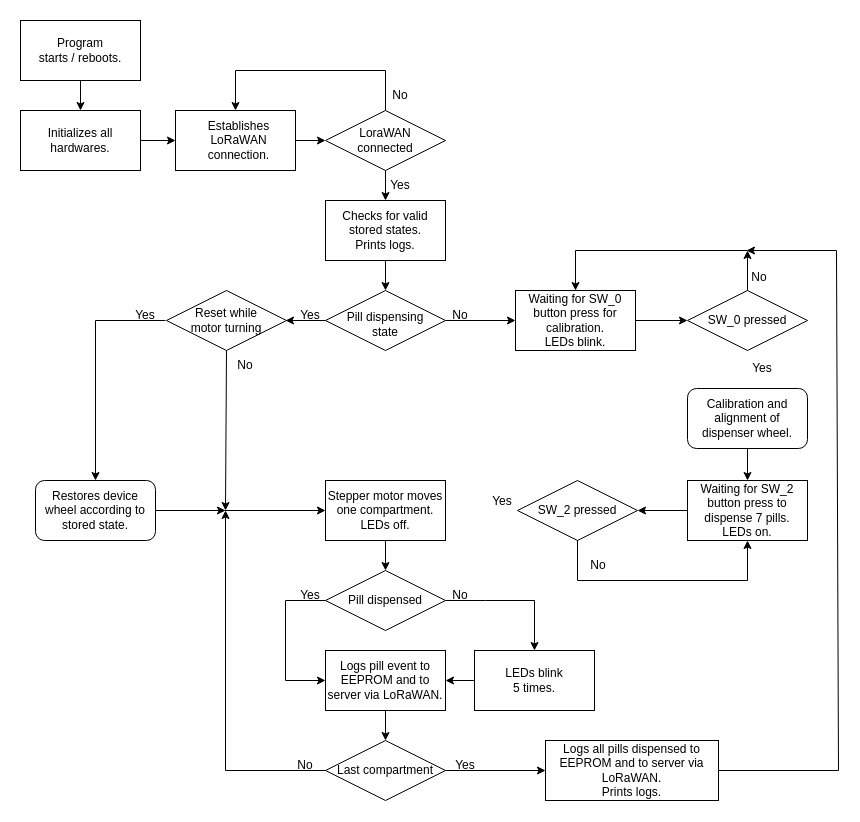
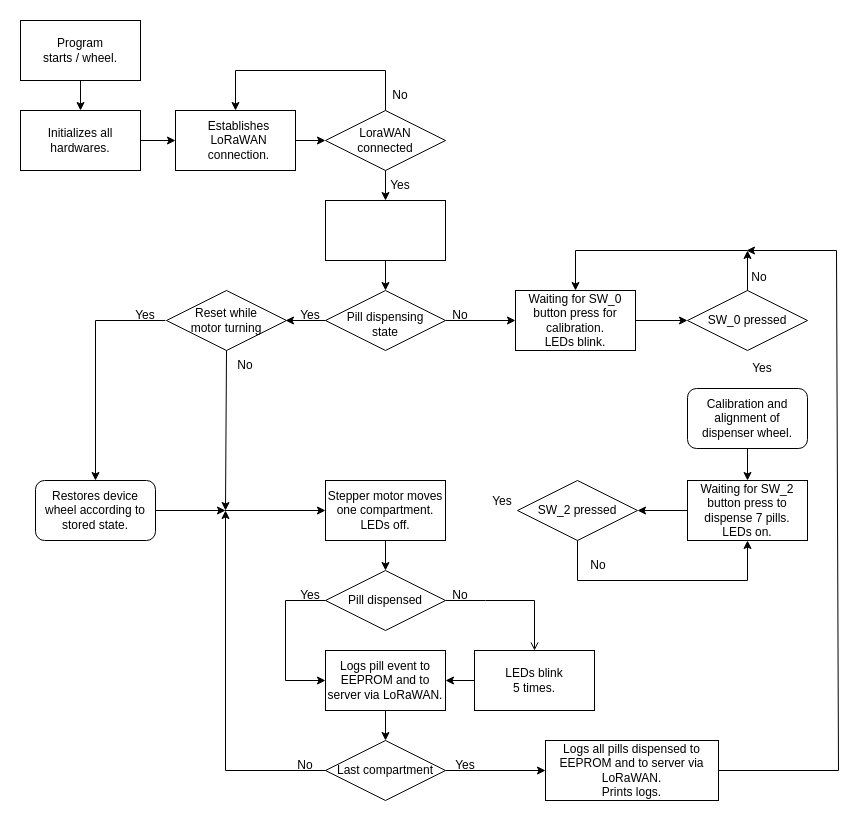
node "Program starts / reboots.": label "Program starts / reboots." -> "Program starts / wheel."
node "Checks for valid stored states. Prints logs.": removed
edge "Pill dispensed" -> "LEDs blink 5 times.": arrowhead classic -> open
